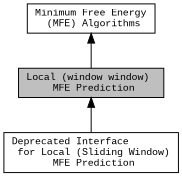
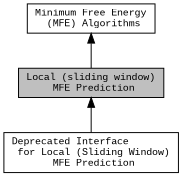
node "Local (window window) MFE Prediction": label "Local (window window) MFE Prediction" -> "Local (sliding window) MFE Prediction"
